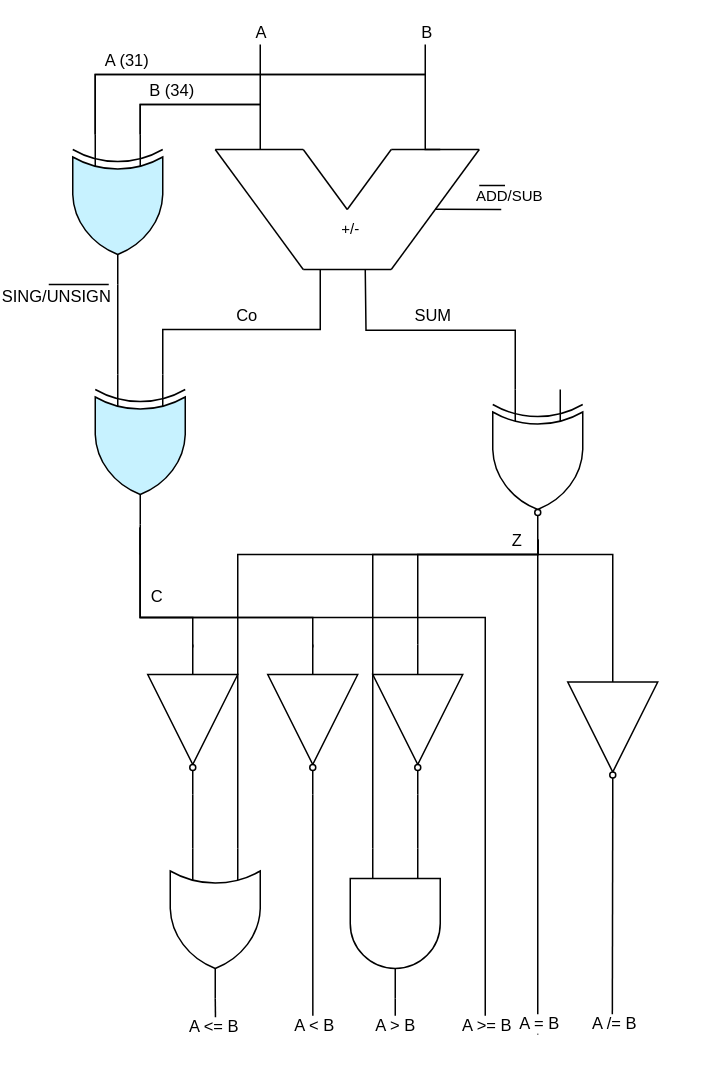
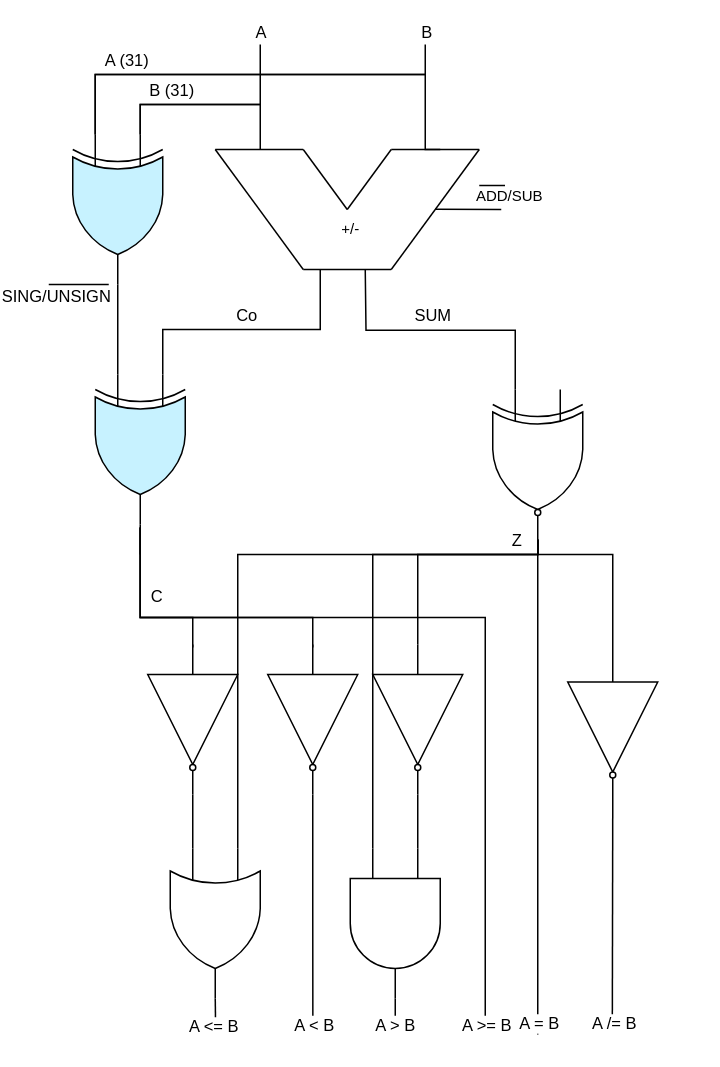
node "B (34)": label "B (34)" -> "B (31)"
